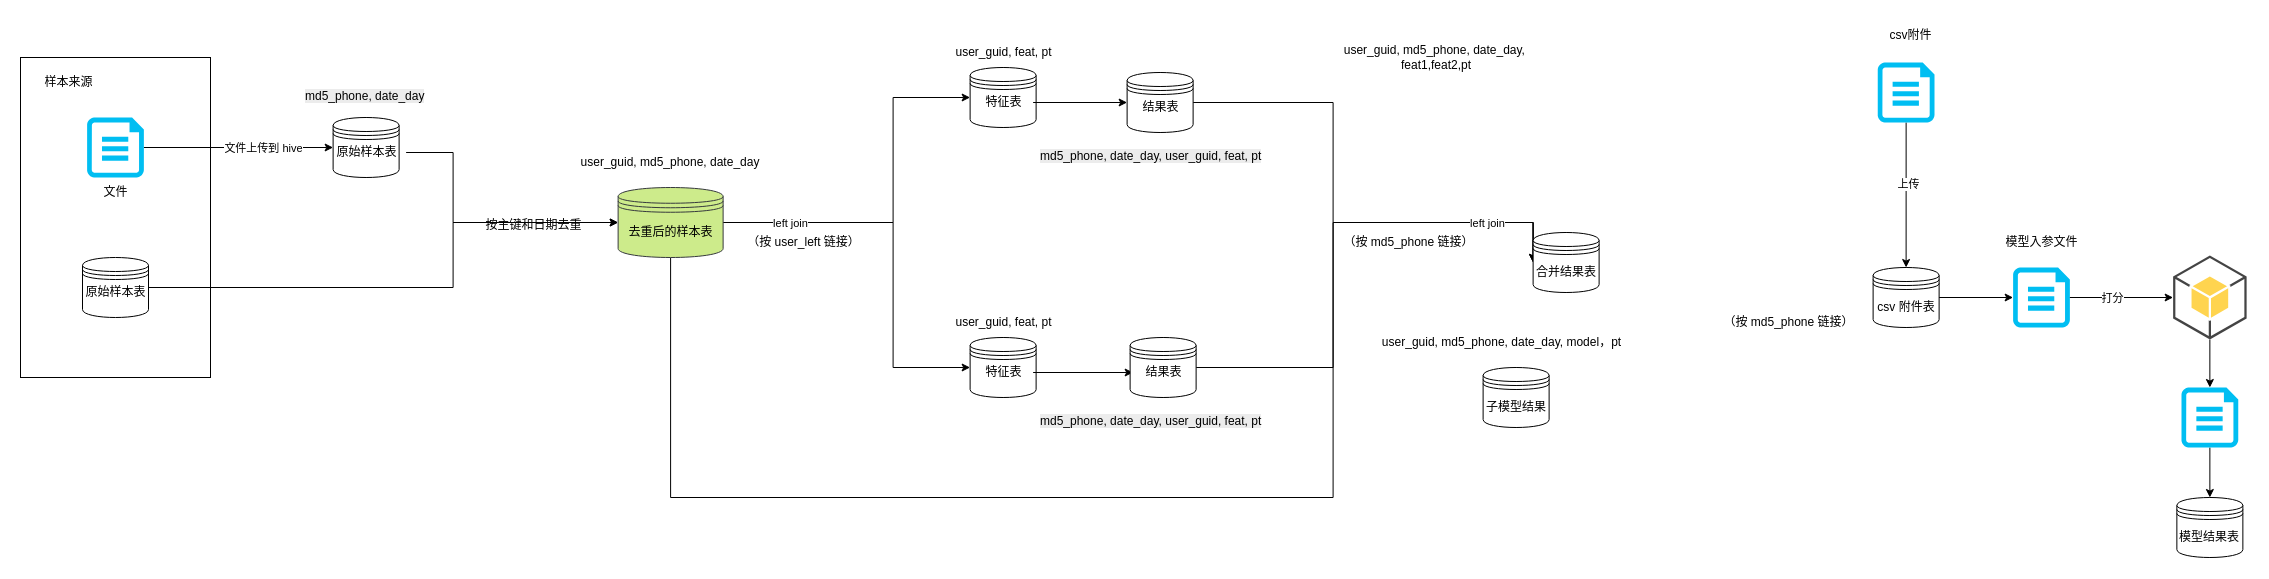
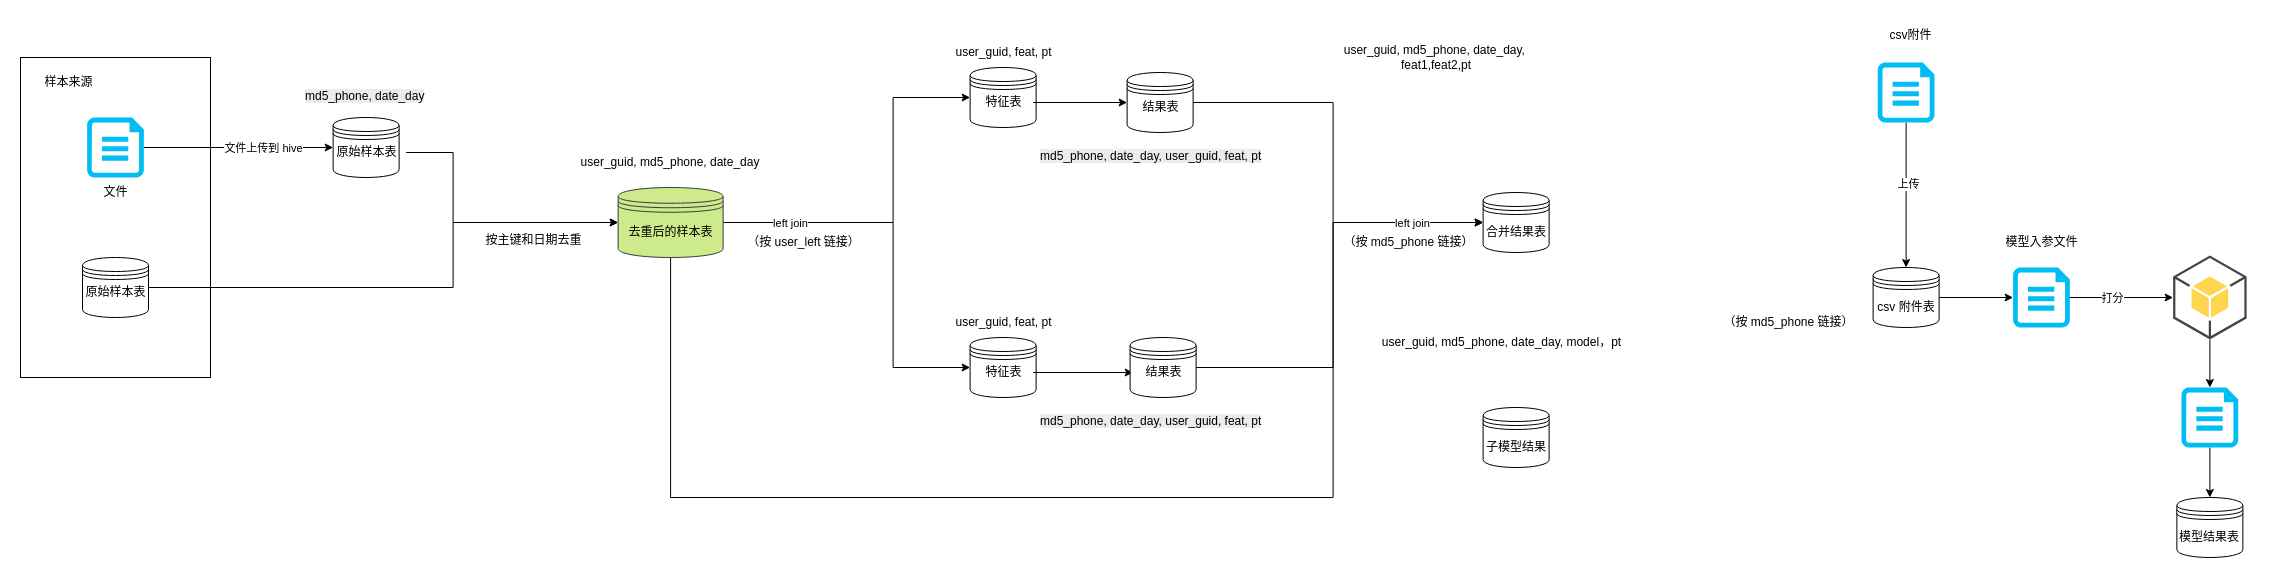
node "按主键和日期去重": moved (533, 226) -> (533, 241)
node "合并结果表": moved (1566, 263) -> (1516, 223)
node "子模型结果": moved (1516, 398) -> (1516, 438)
